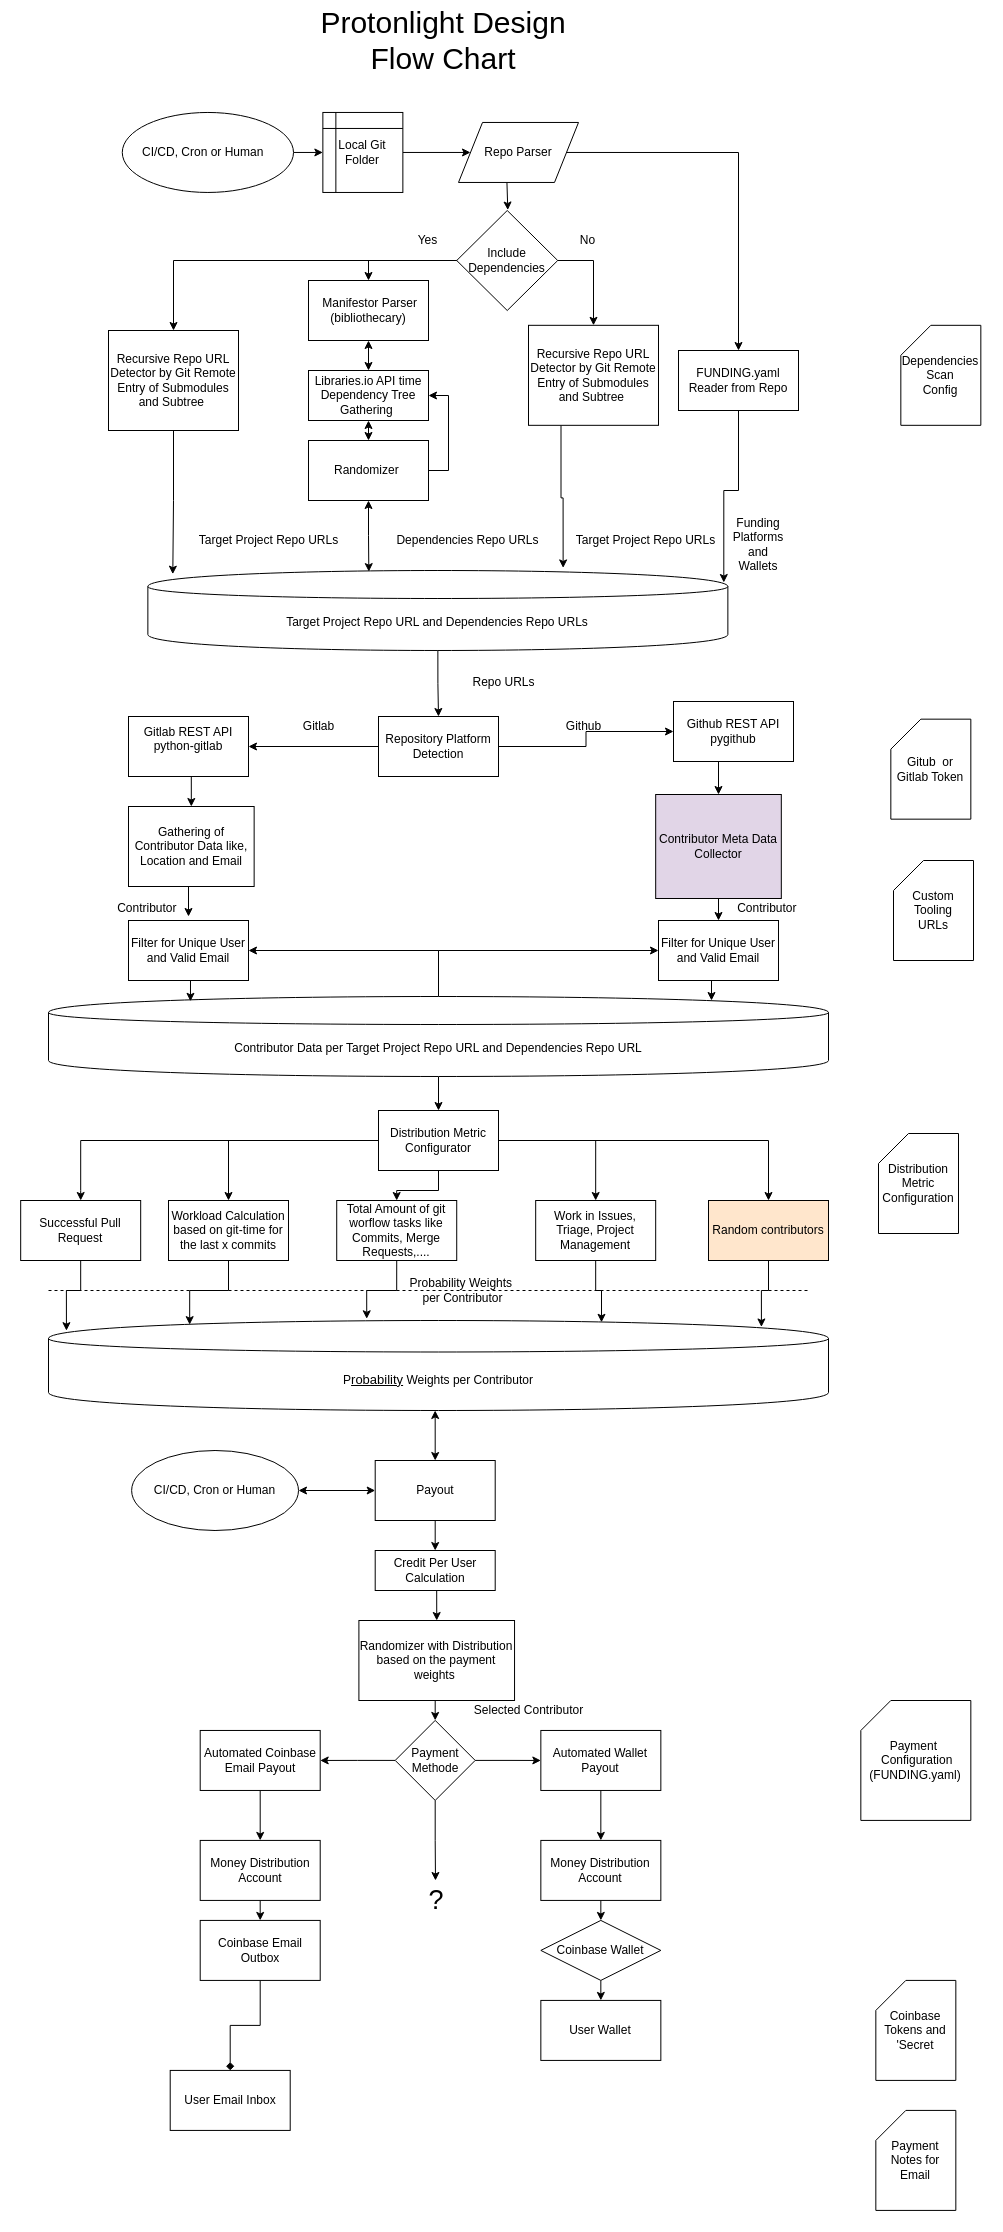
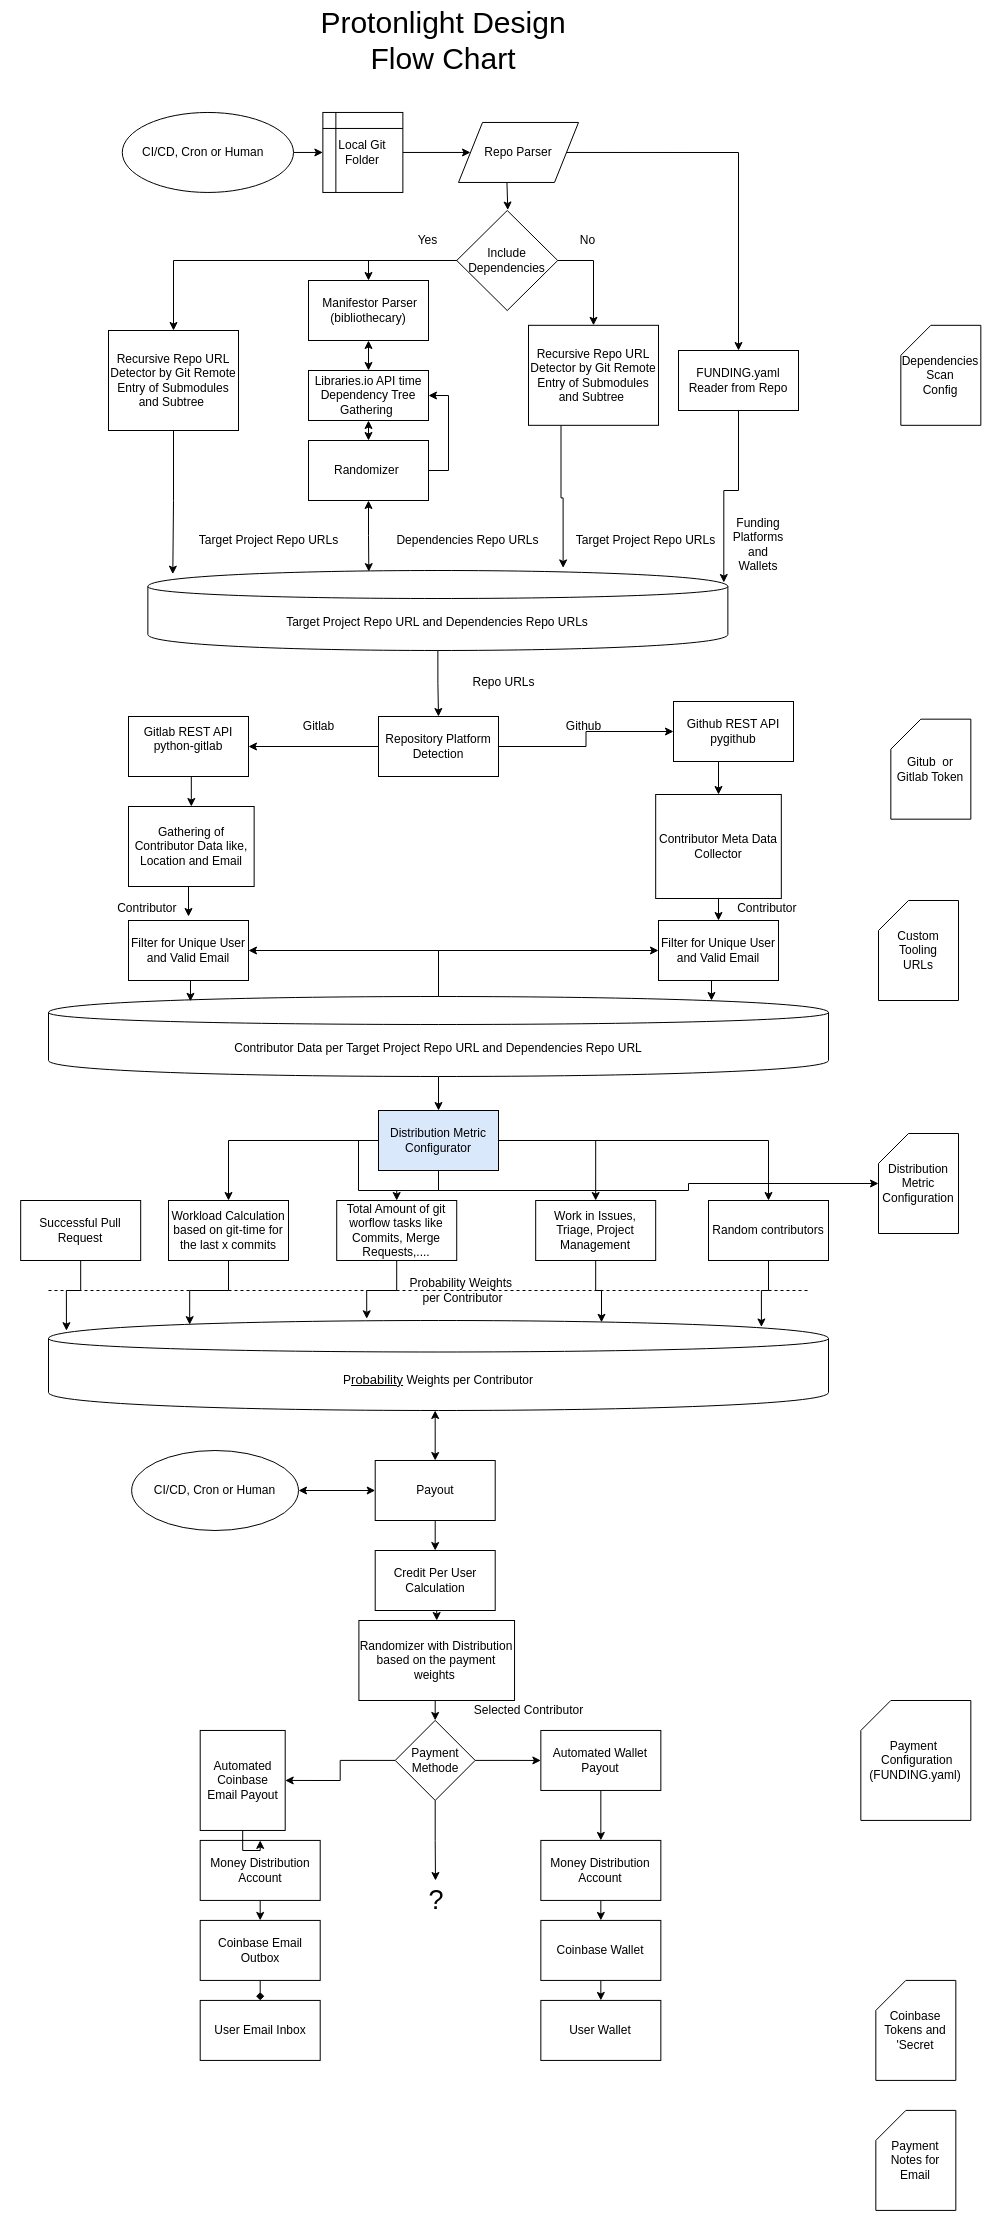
node "Contributor Meta Data Collector": fillcolor #e1d5e7 -> #ffffff
node "Custom Tooling URLs": moved (934, 911) -> (919, 951)
edge "Distribution Metric Configurator" -> "Successful Pull Request": now "Distribution Metric Configurator" -> "Distribution Metric Configuration"
node "Distribution Metric Configurator": fillcolor #ffffff -> #dae8fc
node "Random contributors": fillcolor #ffe6cc -> #ffffff
node "Credit Per User Calculation": size 120x40 -> 120x60
node "Automated Coinbase Email Payout": size 120x60 -> 85x100
node "Coinbase Wallet": shape diamond -> rectangle
node "User Email Inbox": moved (230, 2100) -> (260, 2030)
